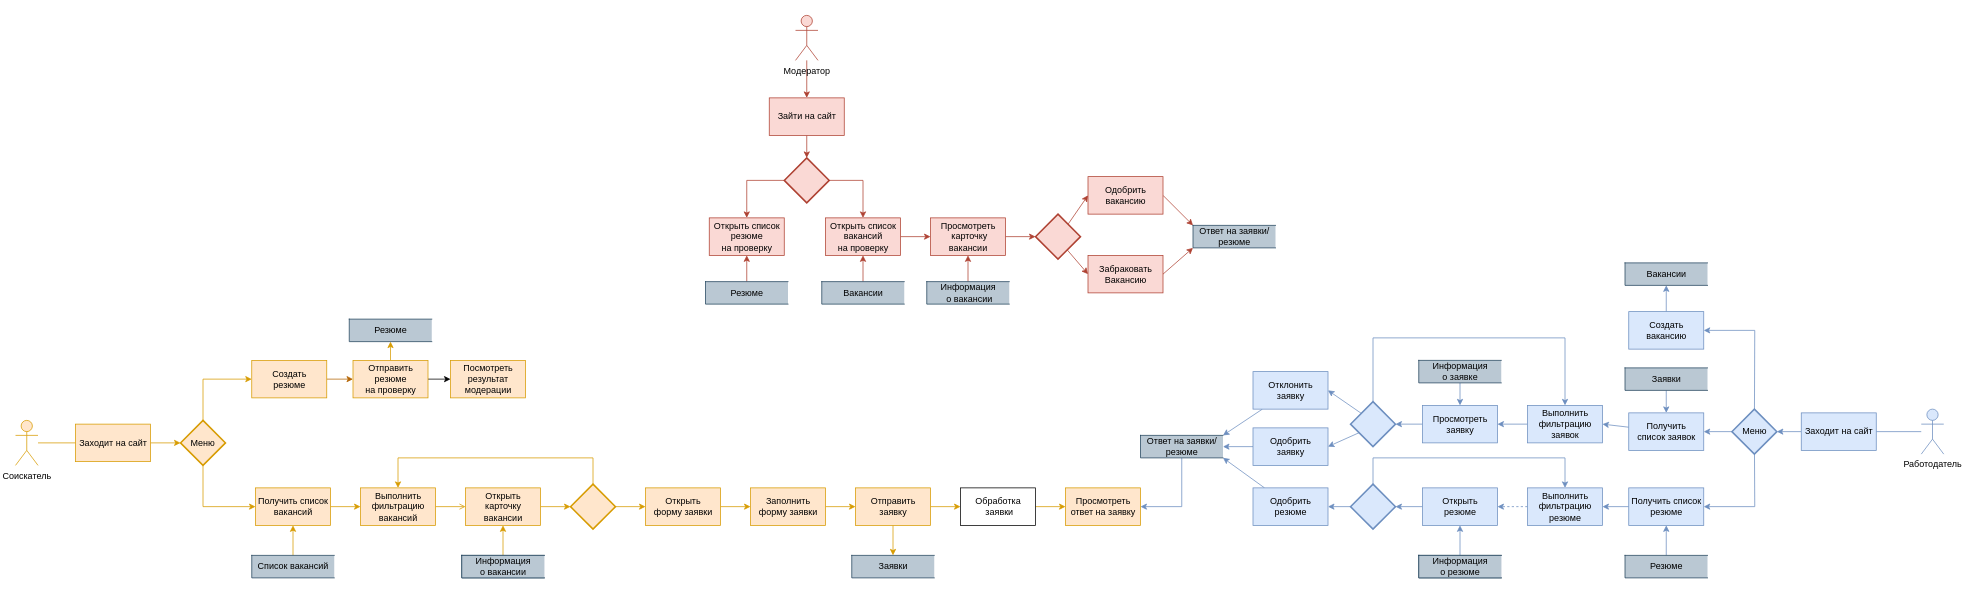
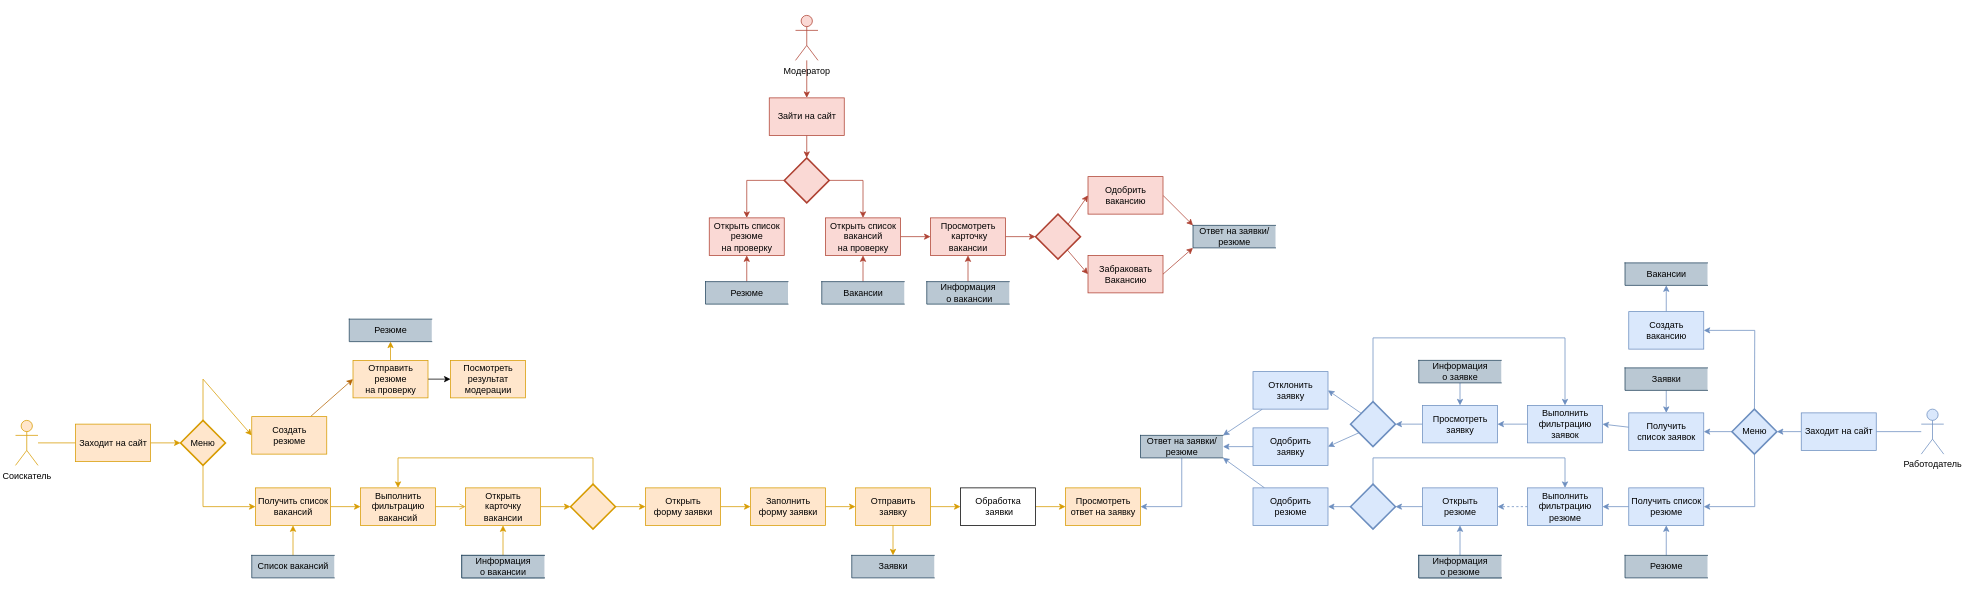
node "Создать резюме": moved (289, 379) -> (289, 435)
